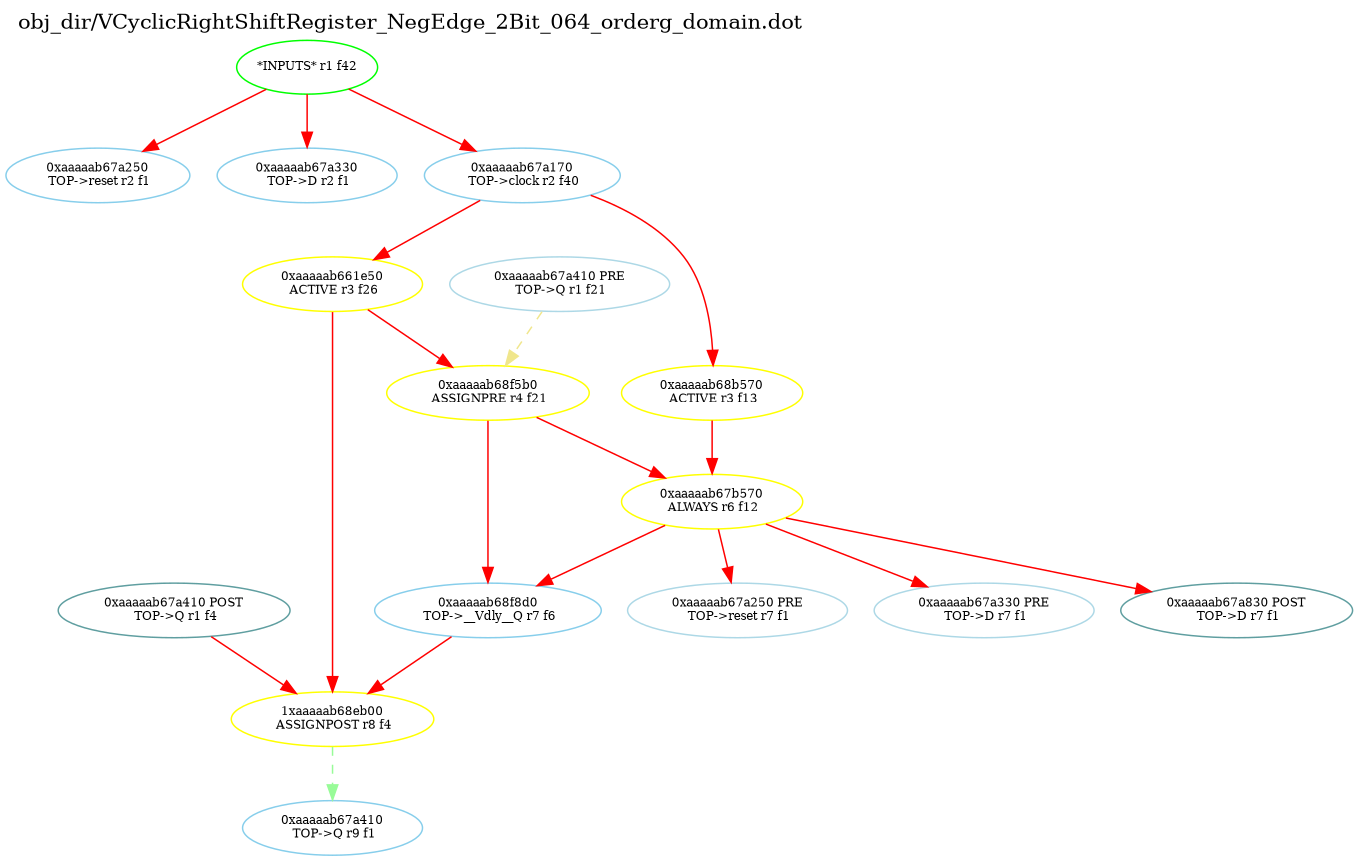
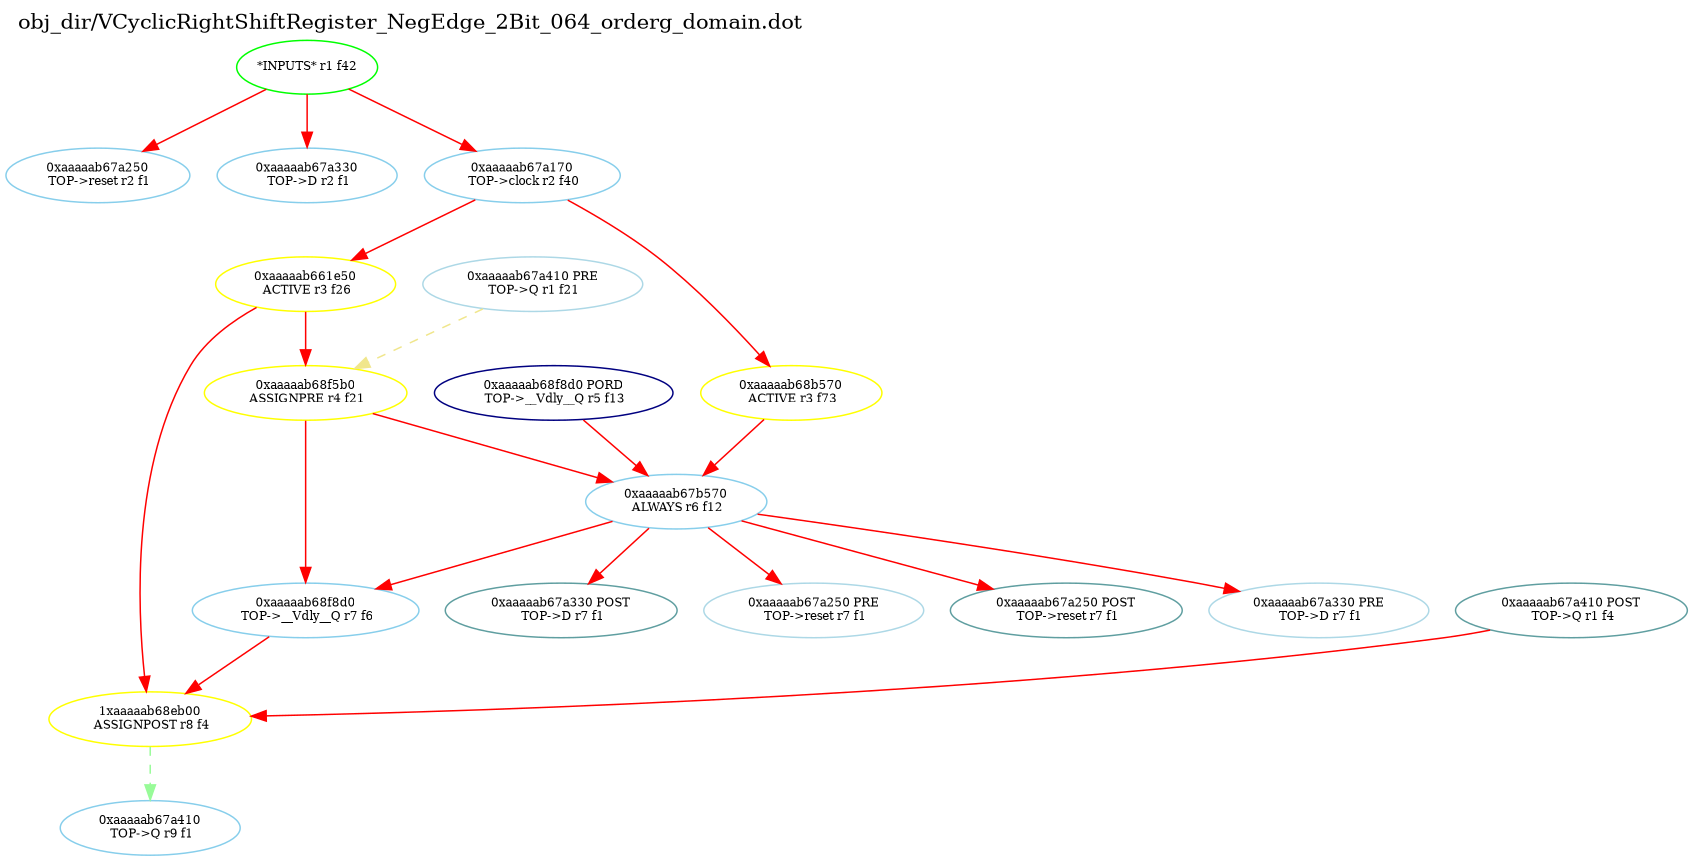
node "0xaaaaab68f8d0 PORD TOP->__Vdly__Q r5 f13": added
node "0xaaaaab68b570 ACTIVE r3 f13": label "0xaaaaab68b570 ACTIVE r3 f13" -> "0xaaaaab68b570 ACTIVE r3 f73"
node "0xaaaaab67b570 ALWAYS r6 f12": color yellow -> skyblue
node "0xaaaaab67a250 POST TOP->reset r7 f1": added
node "0xaaaaab67a830 POST TOP->D r7 f1": label "0xaaaaab67a830 POST TOP->D r7 f1" -> "0xaaaaab67a330 POST TOP->D r7 f1"
